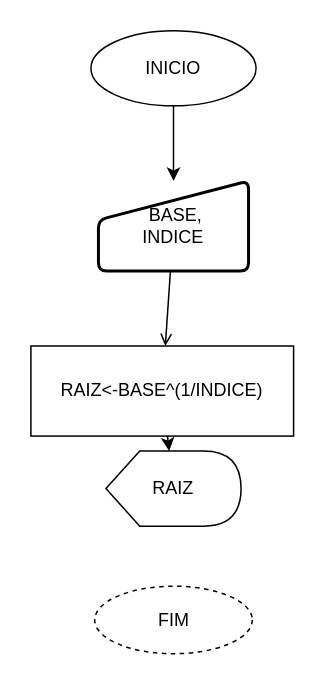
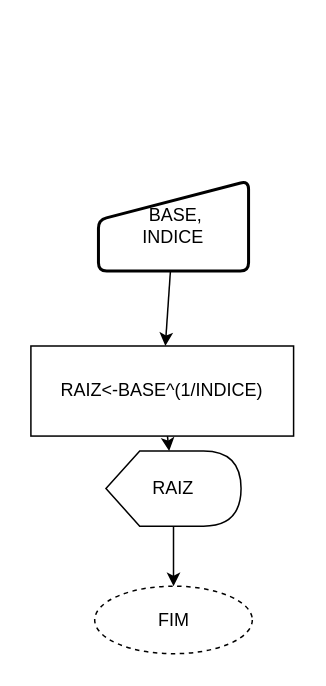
node "INICIO": removed
edge "INICIO" -> "BASE, INDICE": removed
edge "BASE, INDICE" -> "RAIZ<-BASE^(1/INDICE)": arrowhead open -> classic
edge "RAIZ" -> "FIM": added
